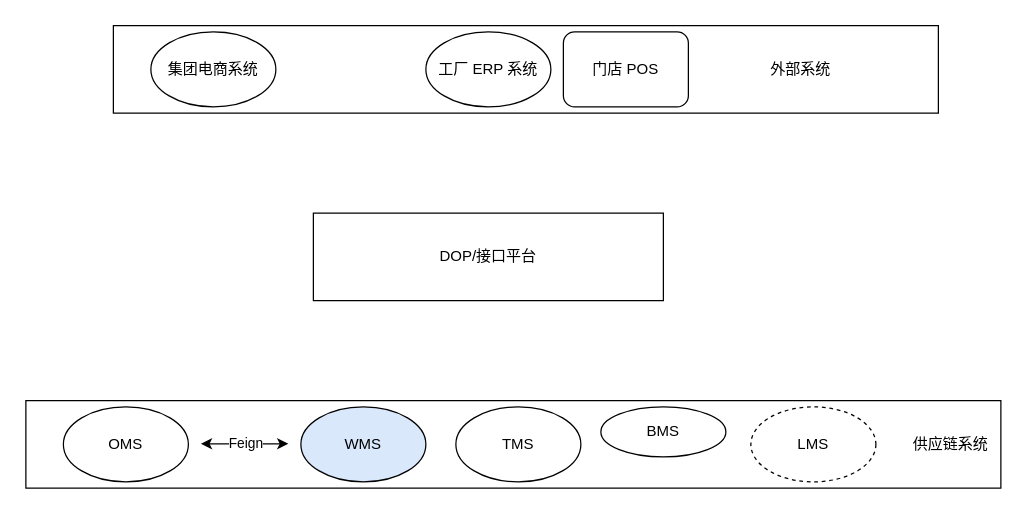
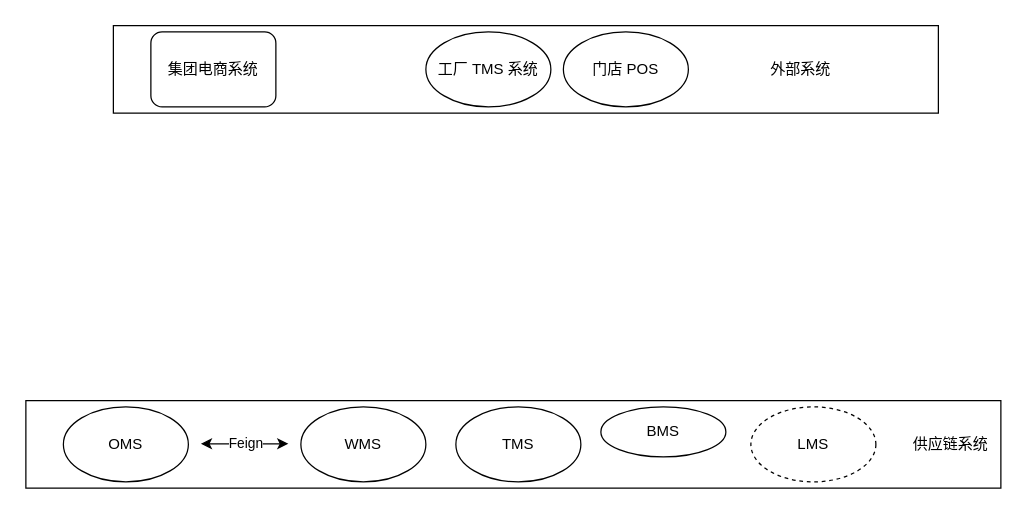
node "集团电商系统": shape ellipse -> rounded rectangle
node "工厂 ERP 系统": label "工厂 ERP 系统" -> "工厂 TMS 系统"
node "门店 POS": shape rounded rectangle -> ellipse
node "DOP/接口平台": removed
node "WMS": fillcolor #dae8fc -> #ffffff
